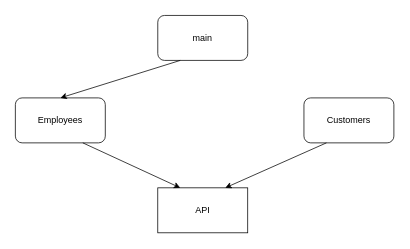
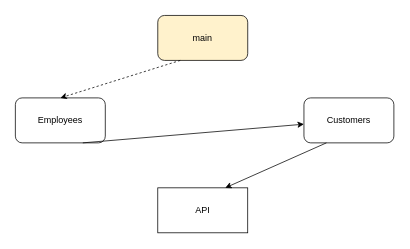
node "main": fillcolor #ffffff -> #fff2cc
edge "main" -> "Employees": style solid -> dashed
edge "Employees" -> "API": now "Employees" -> "Customers"
